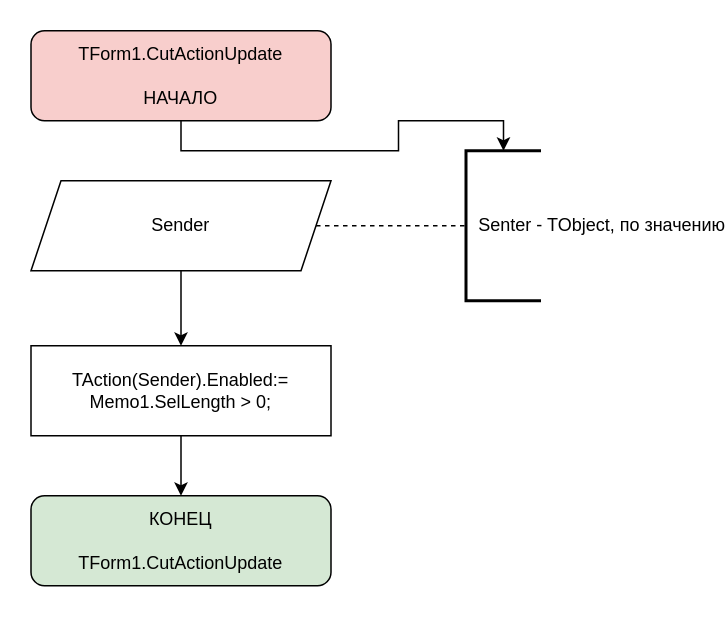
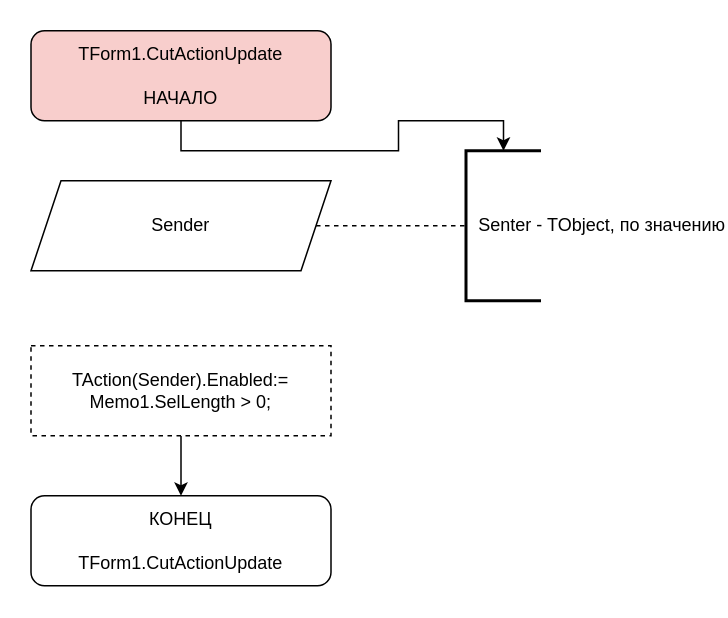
edge "Sender" -> "TAction(Sender).Enabled:= Memo1.SelLength > 0;": removed
node "TAction(Sender).Enabled:= Memo1.SelLength > 0;": style solid -> dashed
node "КОНЕЦ TForm1.CutActionUpdate": fillcolor #d5e8d4 -> #ffffff
